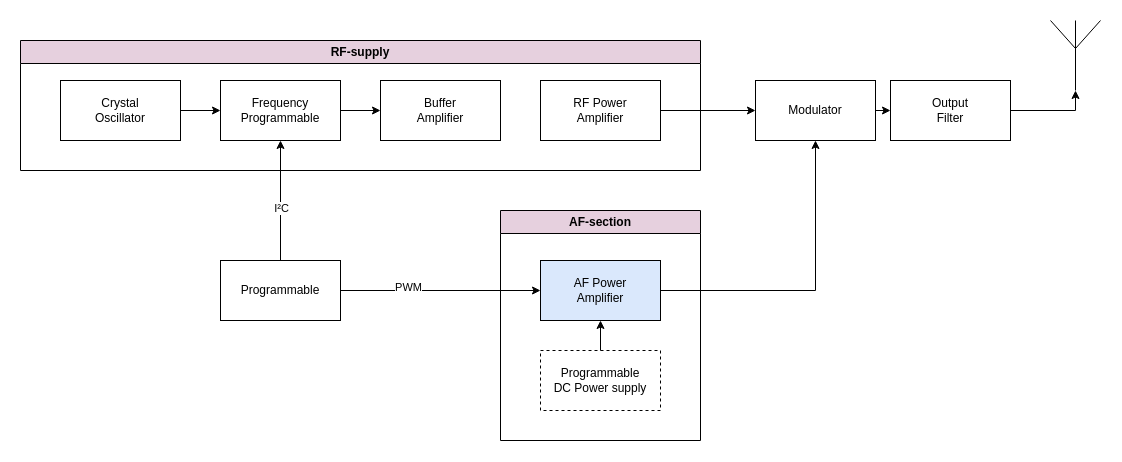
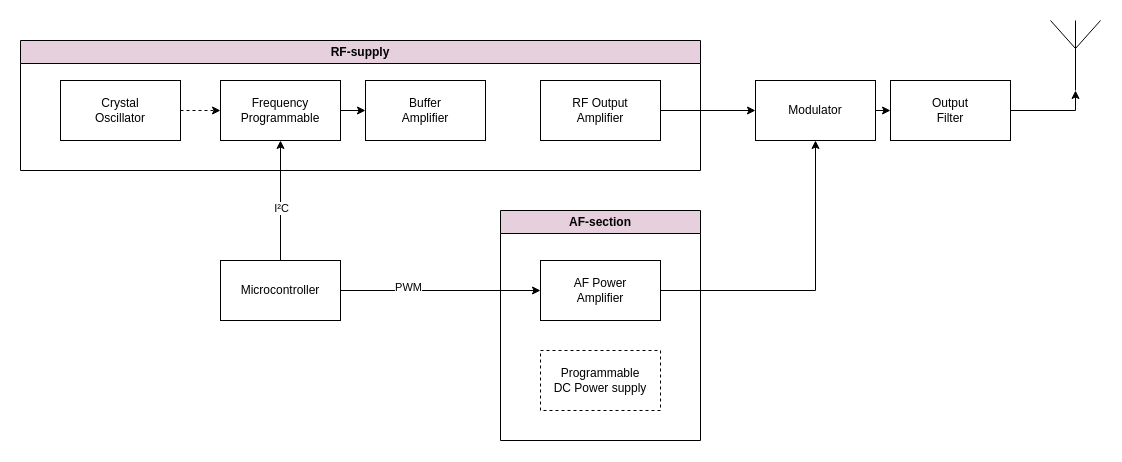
edge "Crystal Oscillator" -> "Frequency Programmable": style solid -> dashed
node "Buffer Amplifier": moved (441, 111) -> (426, 111)
node "RF Power Amplifier": label "RF Power Amplifier" -> "RF Output Amplifier"
node "Programmable": label "Programmable" -> "Microcontroller"
node "AF Power Amplifier": fillcolor #dae8fc -> #ffffff
edge "Programmable DC Power supply" -> "AF Power Amplifier": removed
